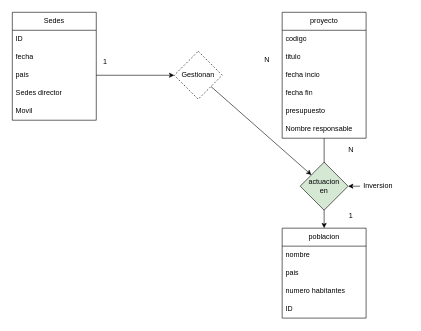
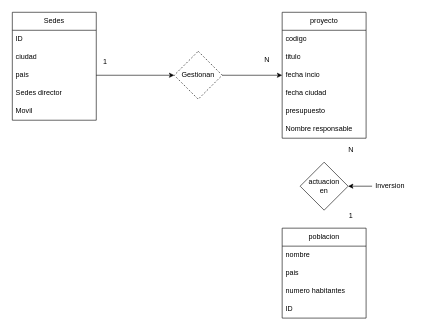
node "fecha": label "fecha" -> "ciudad"
node "fecha fin": label "fecha fin" -> "fecha ciudad"
edge "Gestionan" -> "actuacion en": now "Gestionan" -> "fecha incio"
node "actuacion en": fillcolor #d5e8d4 -> #ffffff
node "Inversion": moved (378, 186) -> (390, 186)
edge "proyecto" -> "poblacion": removed
